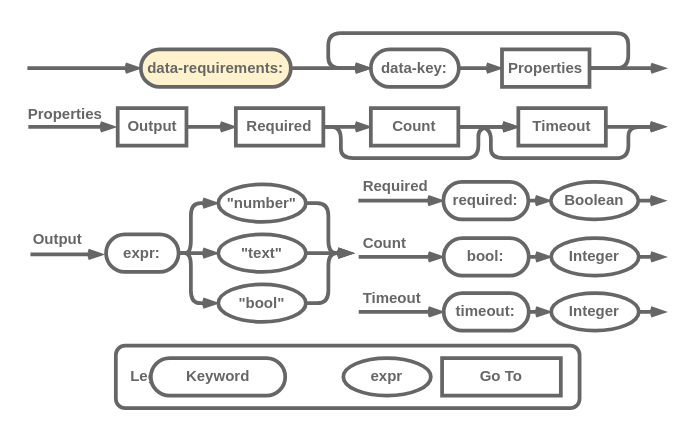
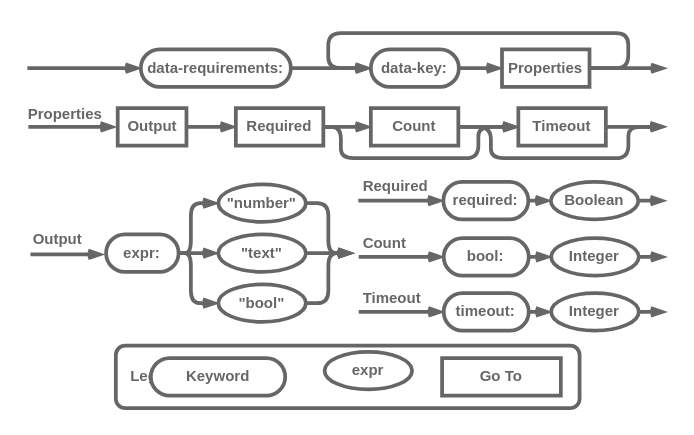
node "data-requirements:": fillcolor #fff2cc -> #ffffff
node "expr": moved (387, 377) -> (368, 371)
